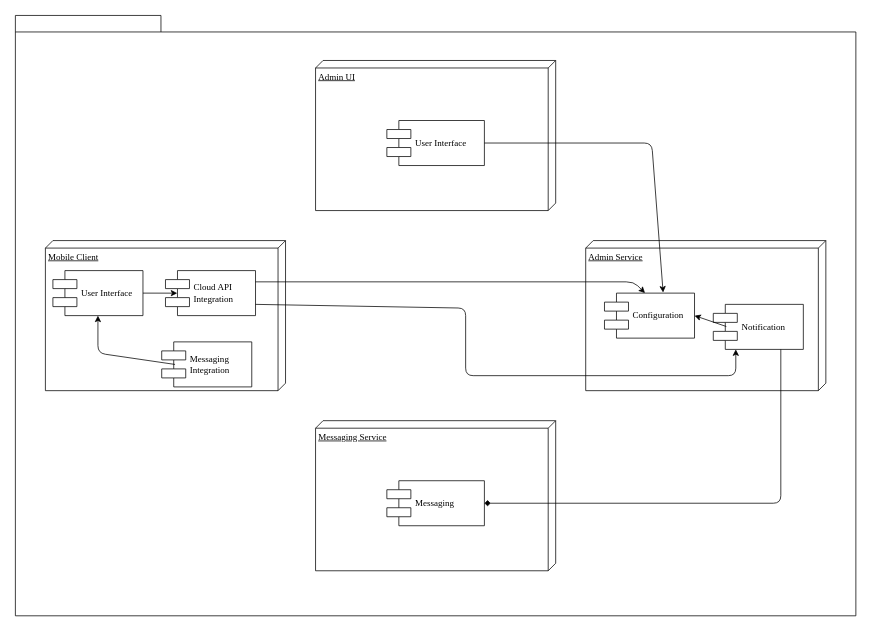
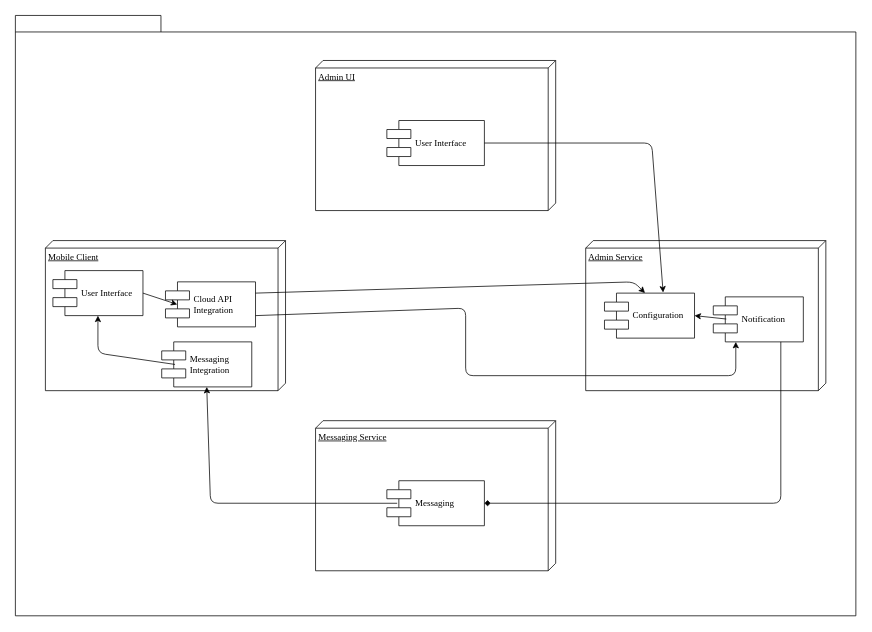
node "Cloud API Integration": moved (210, 293) -> (210, 304)
node "Notification": moved (758, 327) -> (758, 319)
edge "Messaging" -> "Messaging Integration": added
